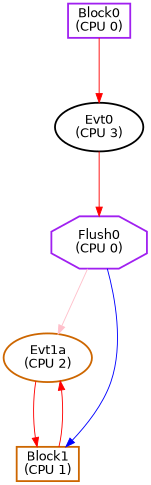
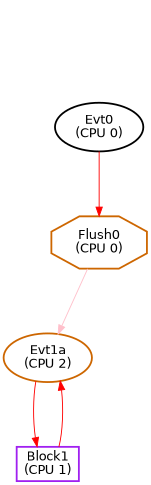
node "Block0 (CPU 0)": removed
node "Evt0 (CPU 3)": label "Evt0 (CPU 3)" -> "Evt0 (CPU 0)"
node "Flush0 (CPU 0)": color purple -> darkorange3
edge "Flush0 (CPU 0)" -> "Block1 (CPU 1)": removed
node "Block1 (CPU 1)": color darkorange3 -> purple
